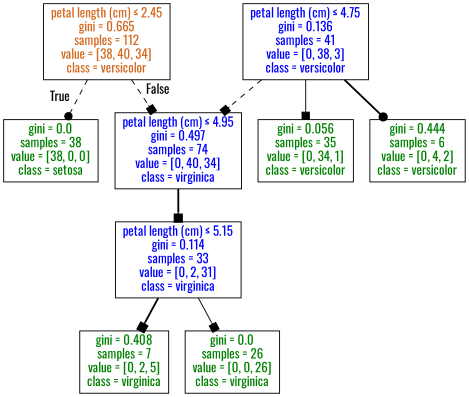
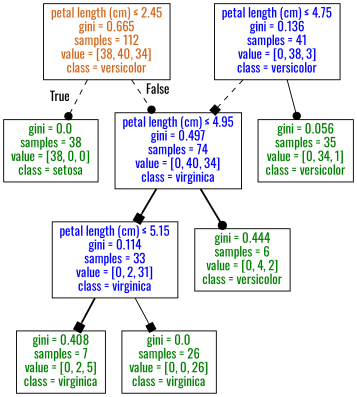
edge "petal length (cm) ≤ 2.45" -> "petal length (cm) ≤ 4.95": arrowhead box -> dot
edge "petal length (cm) ≤ 4.75" -> "gini = 0.056": arrowhead box -> dot
edge "petal length (cm) ≤ 4.75" -> "gini = 0.444": now "petal length (cm) ≤ 4.95" -> "gini = 0.444"
